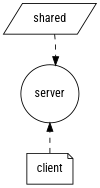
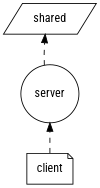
edge "shared" -> "server": reversed
